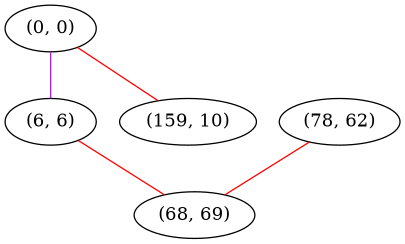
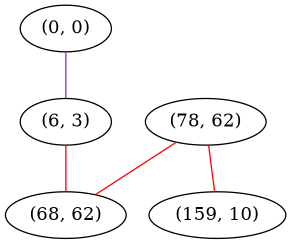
edge "(0, 0)" -- "(159, 10)": now "(78, 62)" -- "(159, 10)"
node "(6, 6)": label "(6, 6)" -> "(6, 3)"
node "(68, 69)": label "(68, 69)" -> "(68, 62)"
